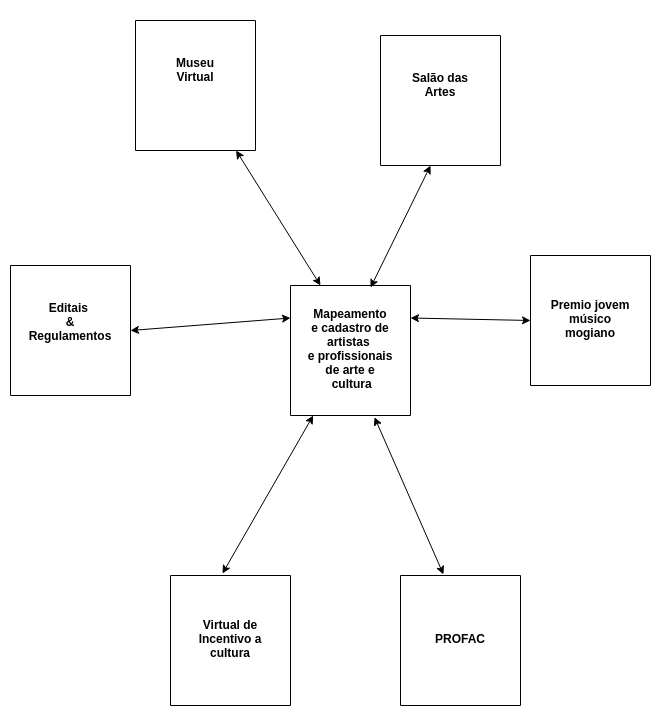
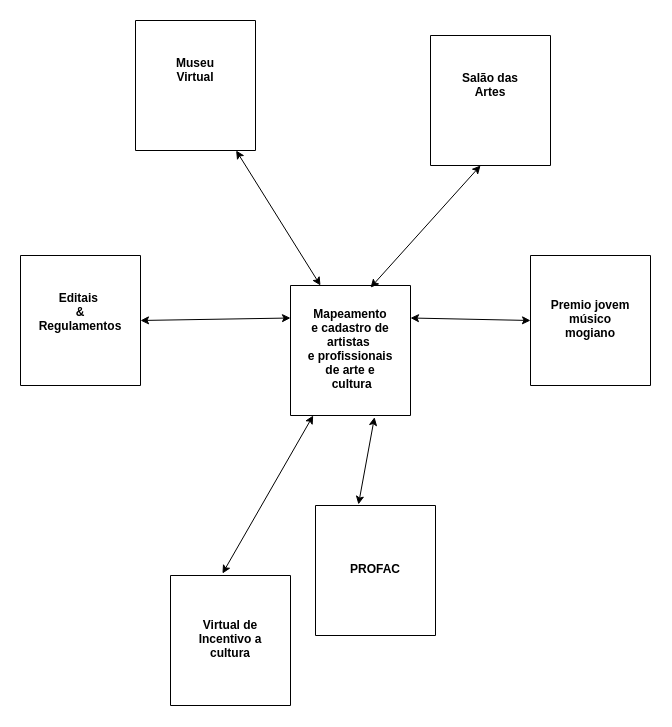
node "Salão das Artes": moved (441, 101) -> (491, 101)
node "Editais & Regulamentos": moved (71, 331) -> (81, 321)
node "PROFAC": moved (461, 641) -> (376, 571)
